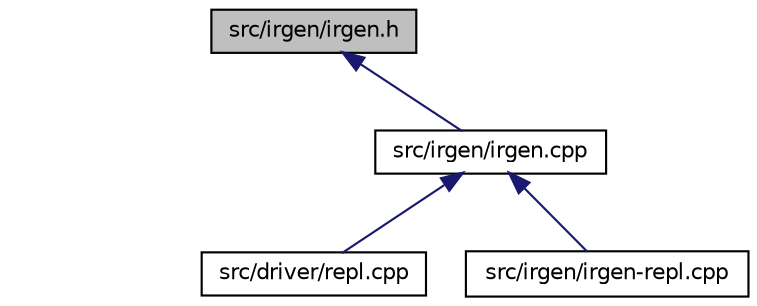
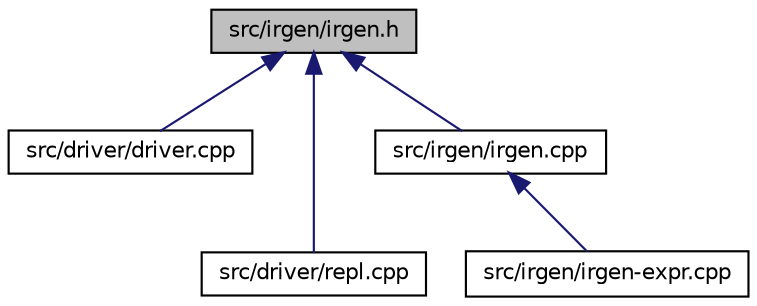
node "src/driver/driver.cpp": added
edge "src/driver/repl.cpp" -> "src/irgen/irgen.cpp": now "src/driver/repl.cpp" -> "src/irgen/irgen.h"
node "src/irgen/irgen-repl.cpp": label "src/irgen/irgen-repl.cpp" -> "src/irgen/irgen-expr.cpp"
